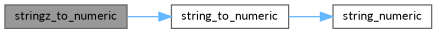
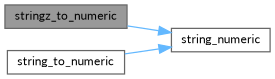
edge "stringz_to_numeric" -> "string_to_numeric": now "stringz_to_numeric" -> "string_numeric"
